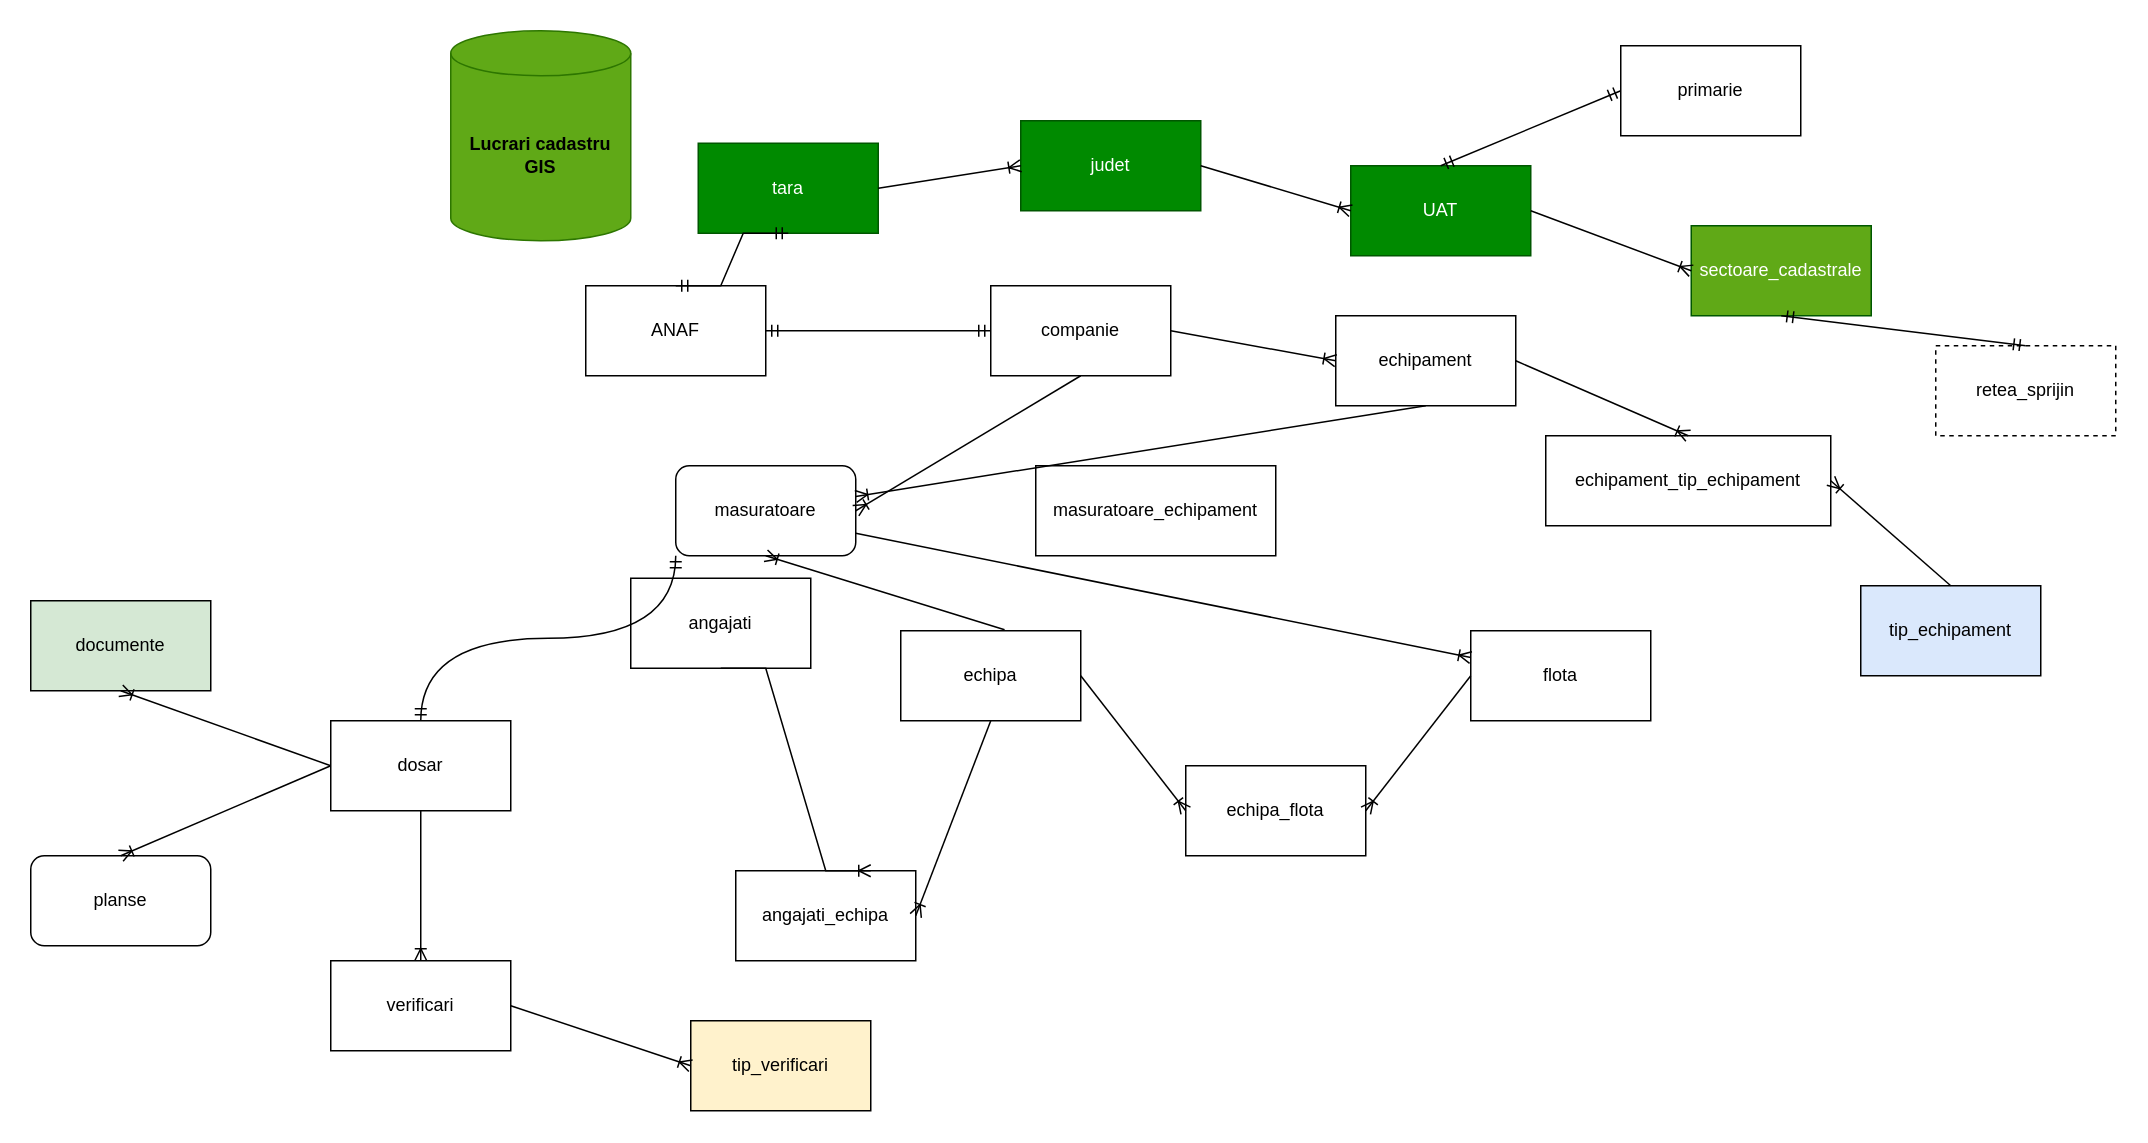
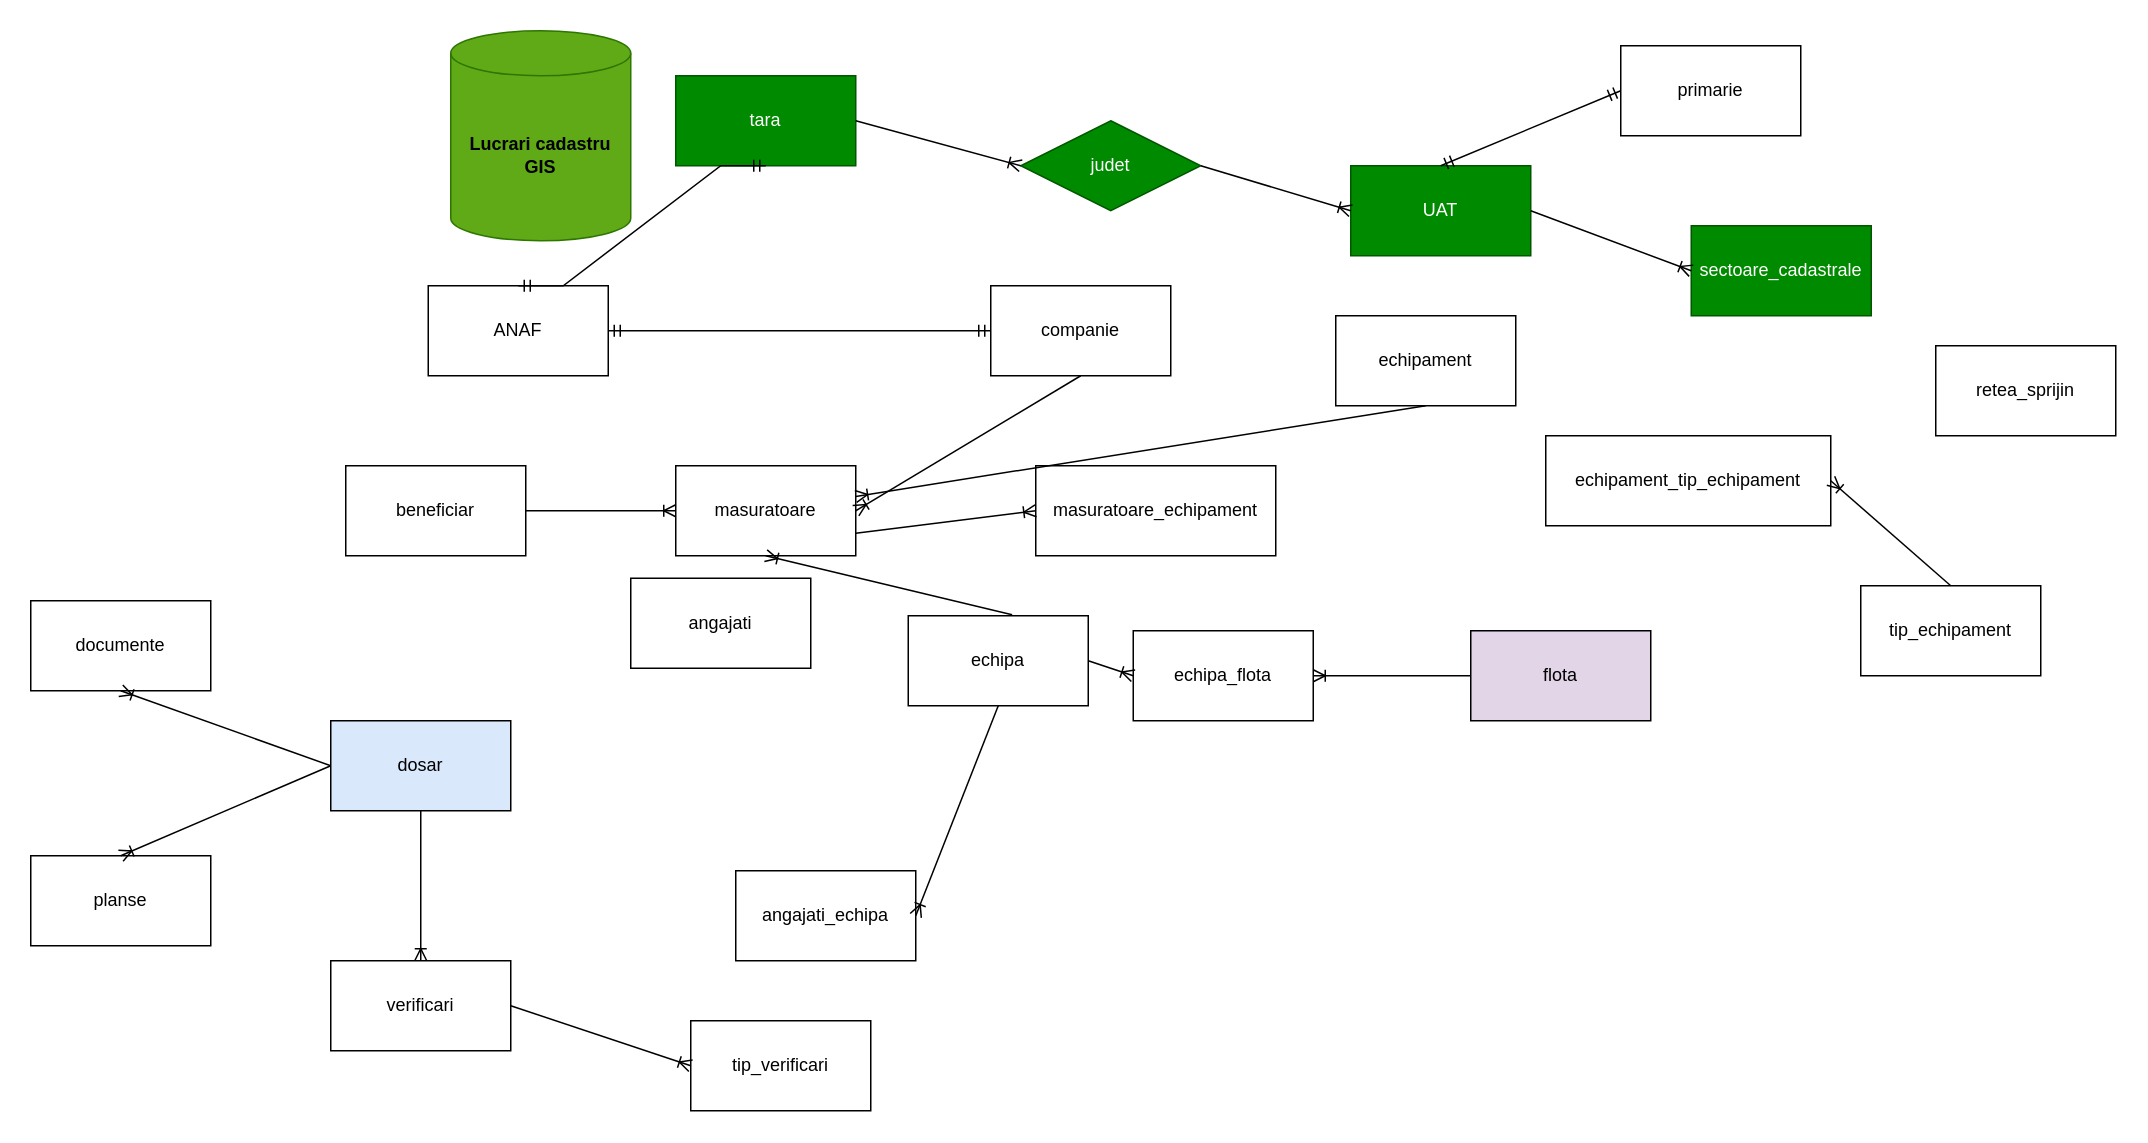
node "judet": shape rectangle -> diamond
node "tara": moved (788, 188) -> (766, 121)
node "sectoare_cadastrale": fillcolor #60a917 -> #008a00
node "ANAF": moved (676, 331) -> (518, 331)
edge "sectoare_cadastrale" -- "retea_sprijin": removed
edge "companie" -> "echipament": removed
node "retea_sprijin": style dashed -> solid
edge "echipament" -> "echipament_tip_echipament": removed
node "beneficiar": added
edge "beneficiar" -> "masuratoare": added
node "masuratoare": shape rounded rectangle -> rectangle
edge "masuratoare" -> "flota": now "masuratoare" -> "masuratoare_echipament"
node "tip_echipament": fillcolor #dae8fc -> #ffffff
edge "masuratoare" -- "dosar": removed
node "documente": fillcolor #d5e8d4 -> #ffffff
node "echipa": moved (991, 676) -> (998, 661)
node "flota": fillcolor #ffffff -> #e1d5e7
node "dosar": fillcolor #ffffff -> #dae8fc
edge "angajati" -> "angajati_echipa": removed
node "echipa_flota": moved (1276, 811) -> (1223, 676)
node "planse": shape rounded rectangle -> rectangle
node "tip_verificari": fillcolor #fff2cc -> #ffffff
